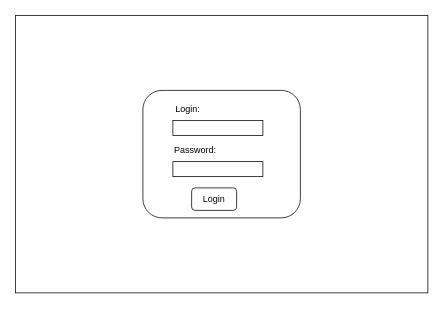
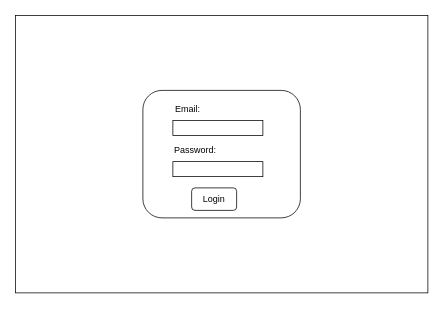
node "Login:": label "Login:" -> "Email:"
